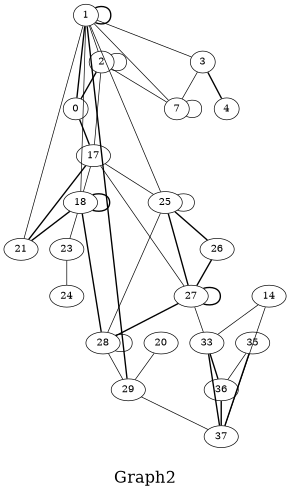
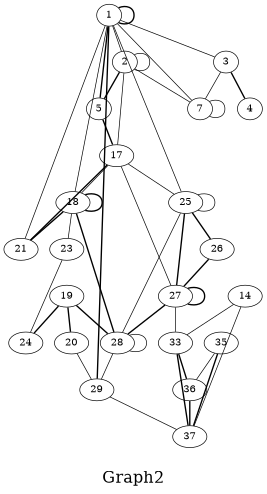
node "0": label "0" -> "5"
node "19": added
